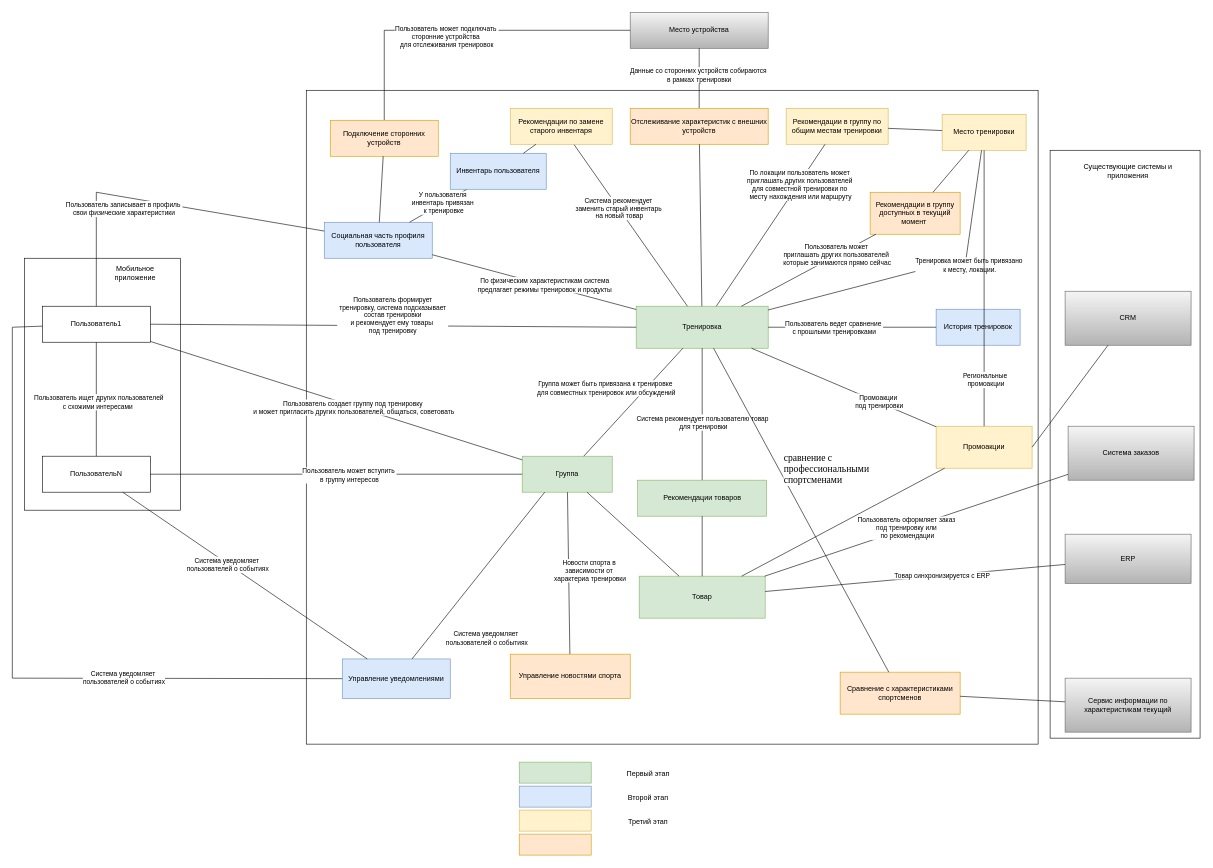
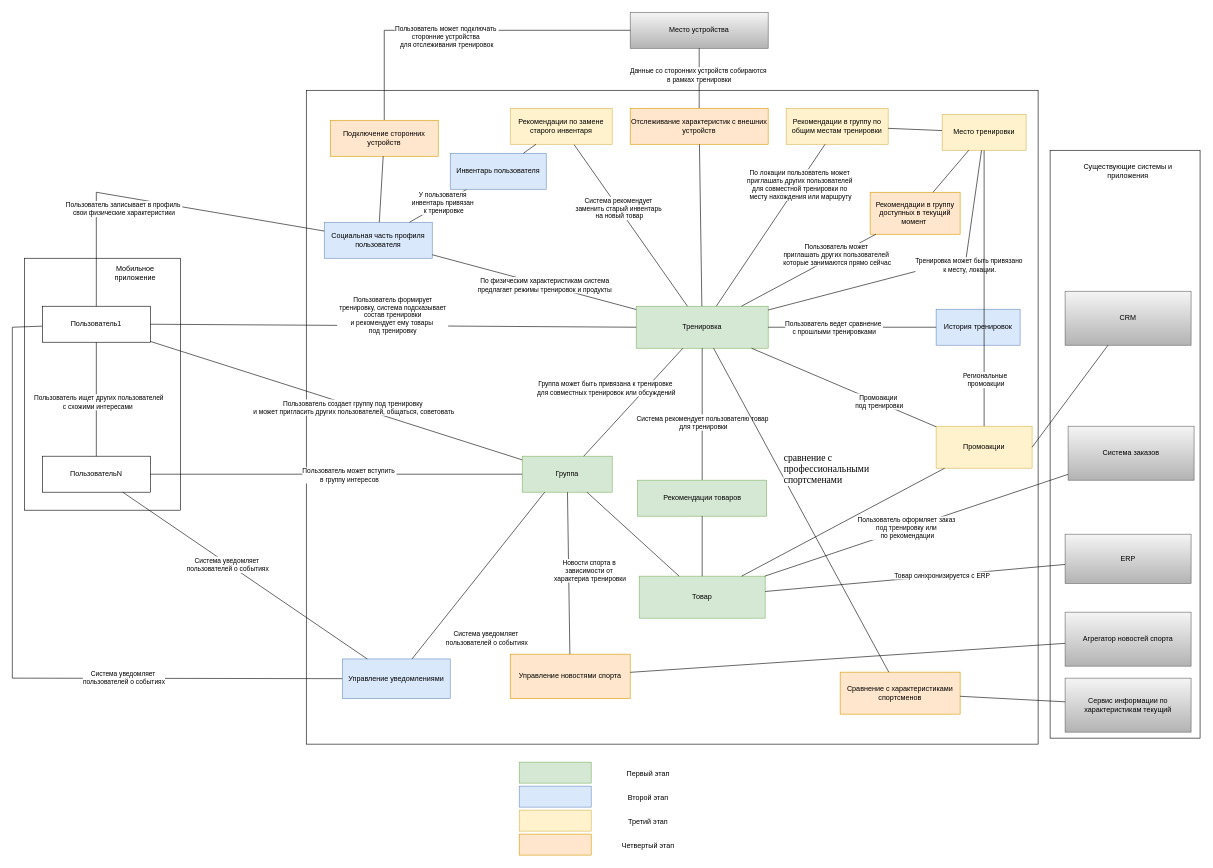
node "Агрегатор новостей спорта": added
edge "Агрегатор новостей спорта" -- "Управление новостями спорта": added
node "Четвертый этап": added
